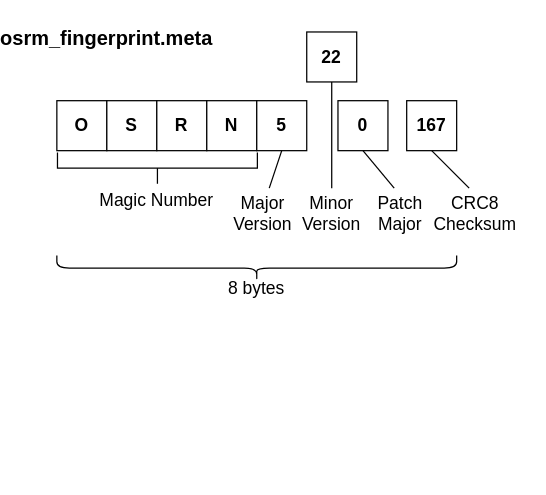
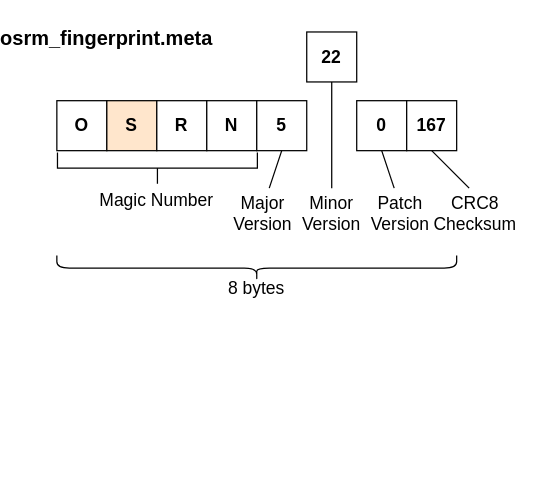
node "S": fillcolor #ffffff -> #ffe6cc
node "0": moved (363, 126) -> (382, 126)
node "Patch Major": label "Patch Major" -> "Patch Version"
